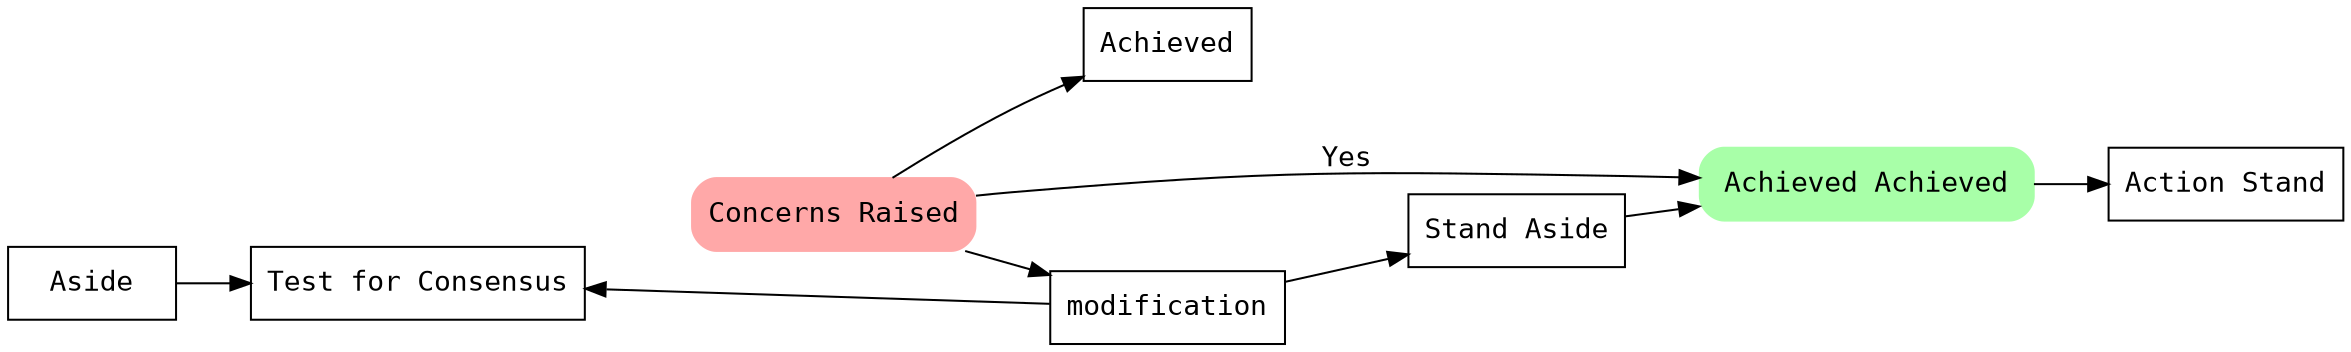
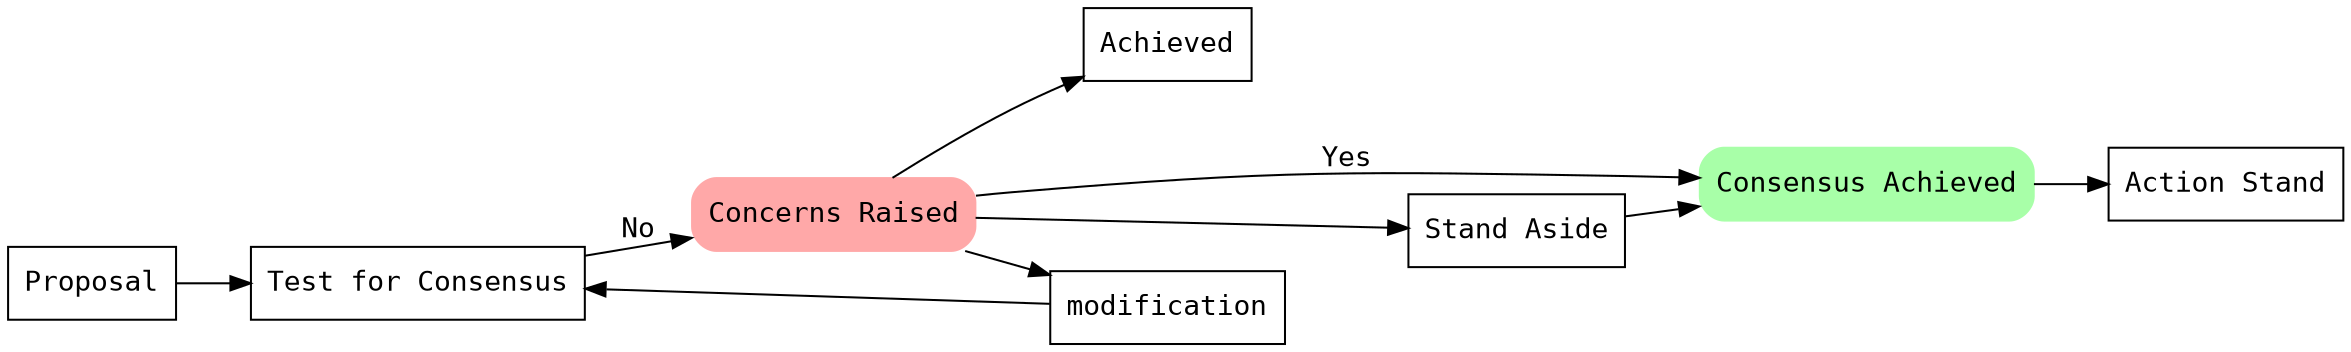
node "Achieved Achieved": label "Achieved Achieved" -> "Consensus Achieved"
edge "Test for Consensus" -> "Concerns Raised": added, label "No"
edge "modification" -> "Stand Aside": now "Concerns Raised" -> "Stand Aside"
node "Aside": label "Aside" -> "Proposal"
